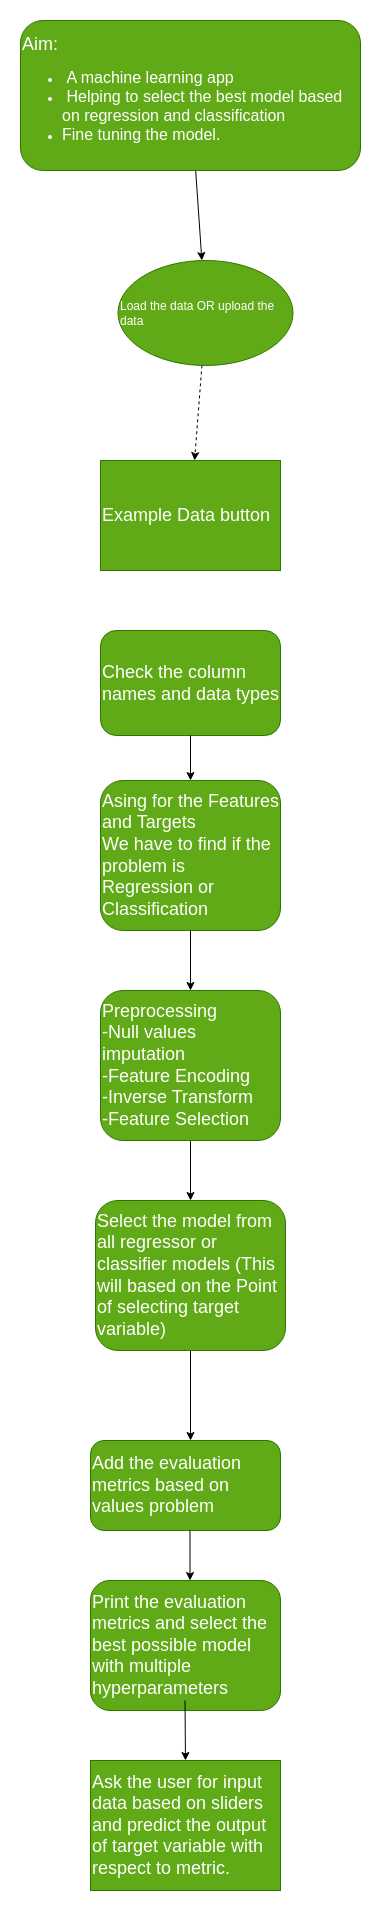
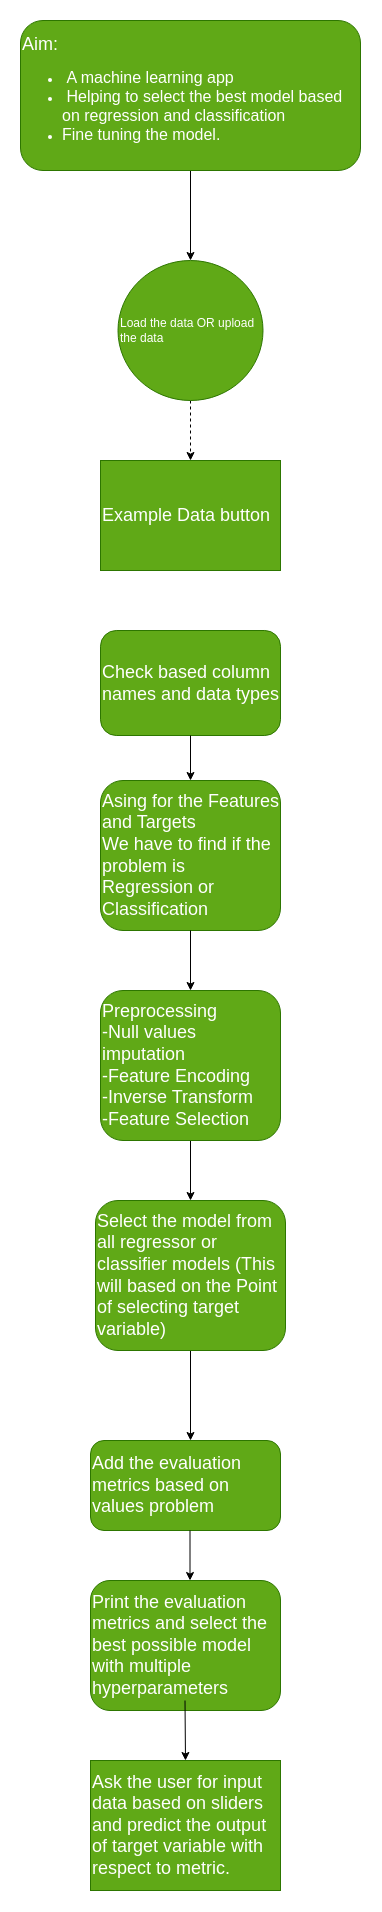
node "Load the data OR upload the data": size 175x105 -> 145x140
node "Check the column names and data types": label "Check the column names and data types" -> "Check based column names and data types"
